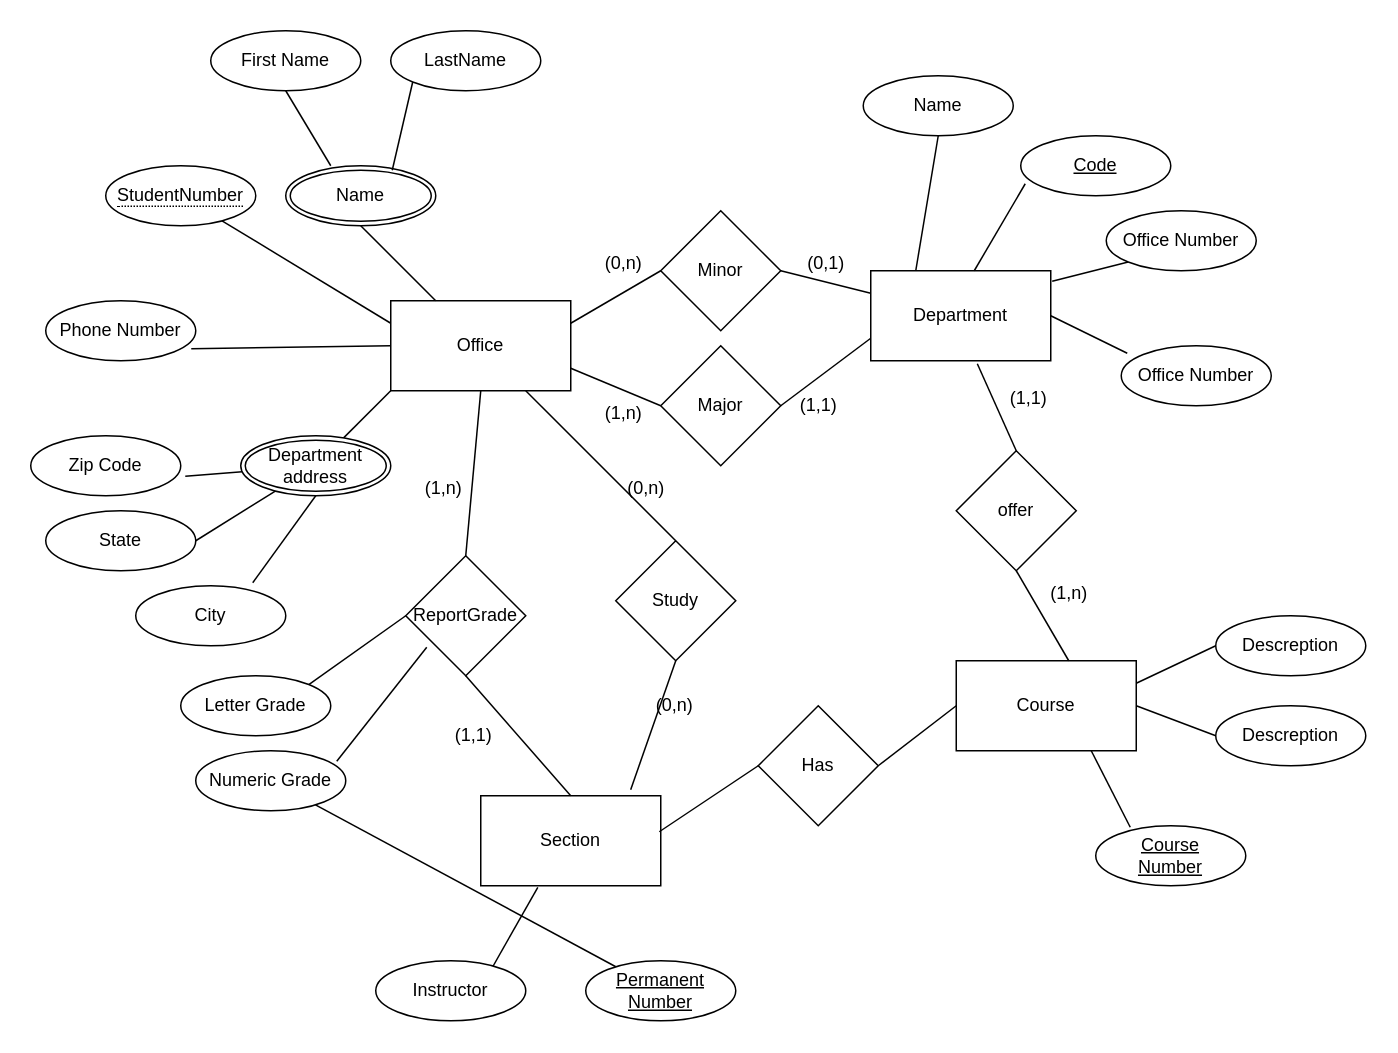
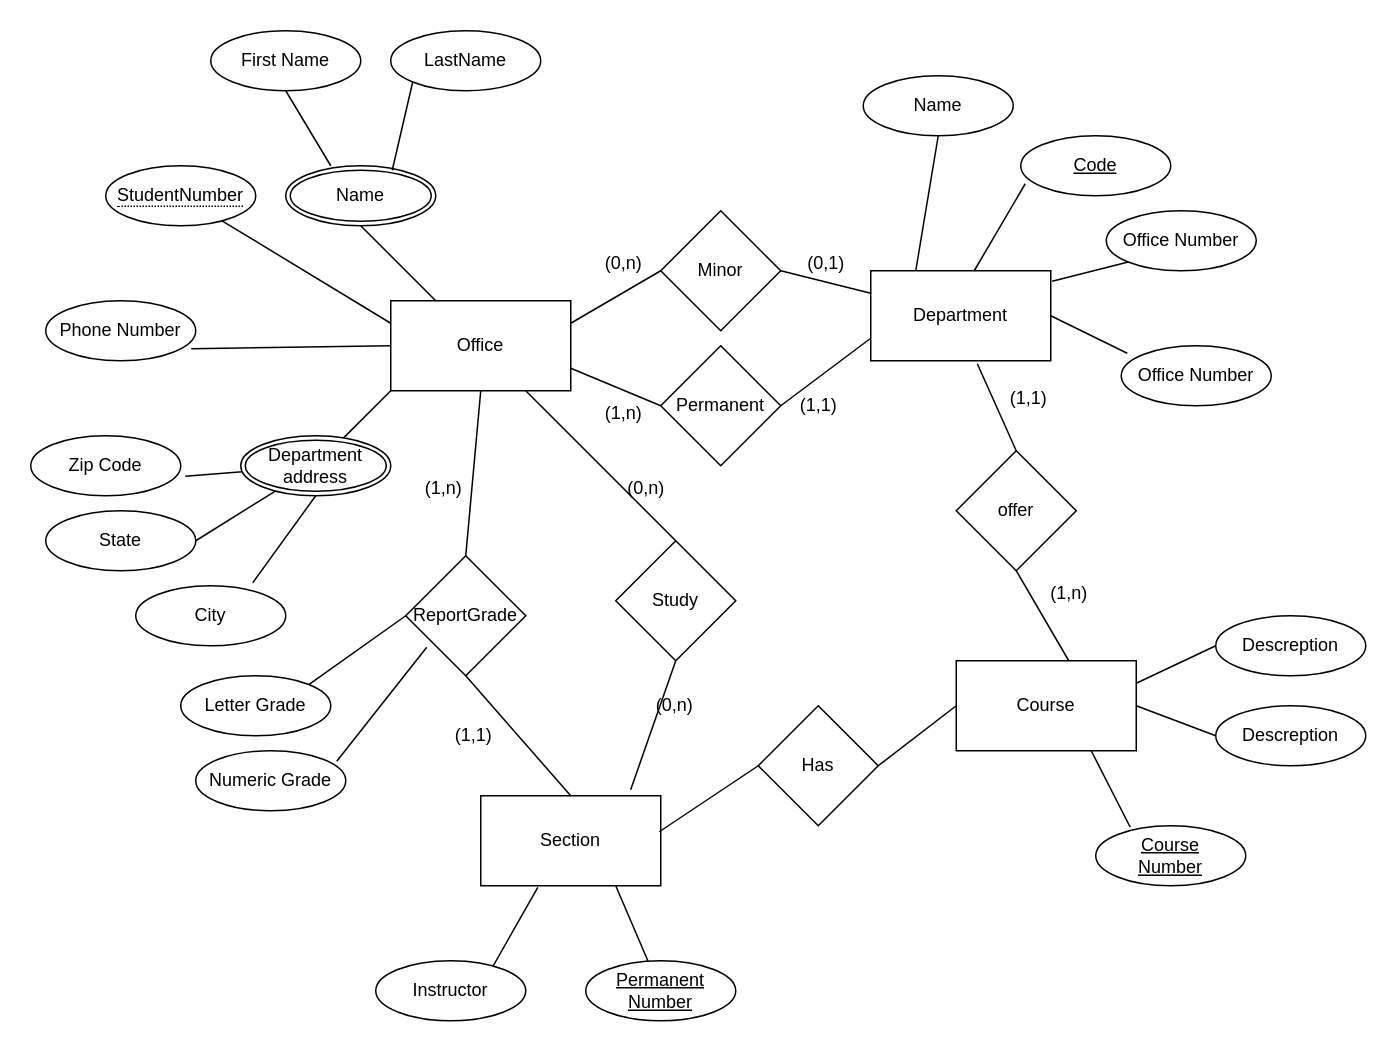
node "Major": label "Major" -> "Permanent"
edge "Numeric Grade" -- "Permanent Number": now "Section" -- "Permanent Number"
